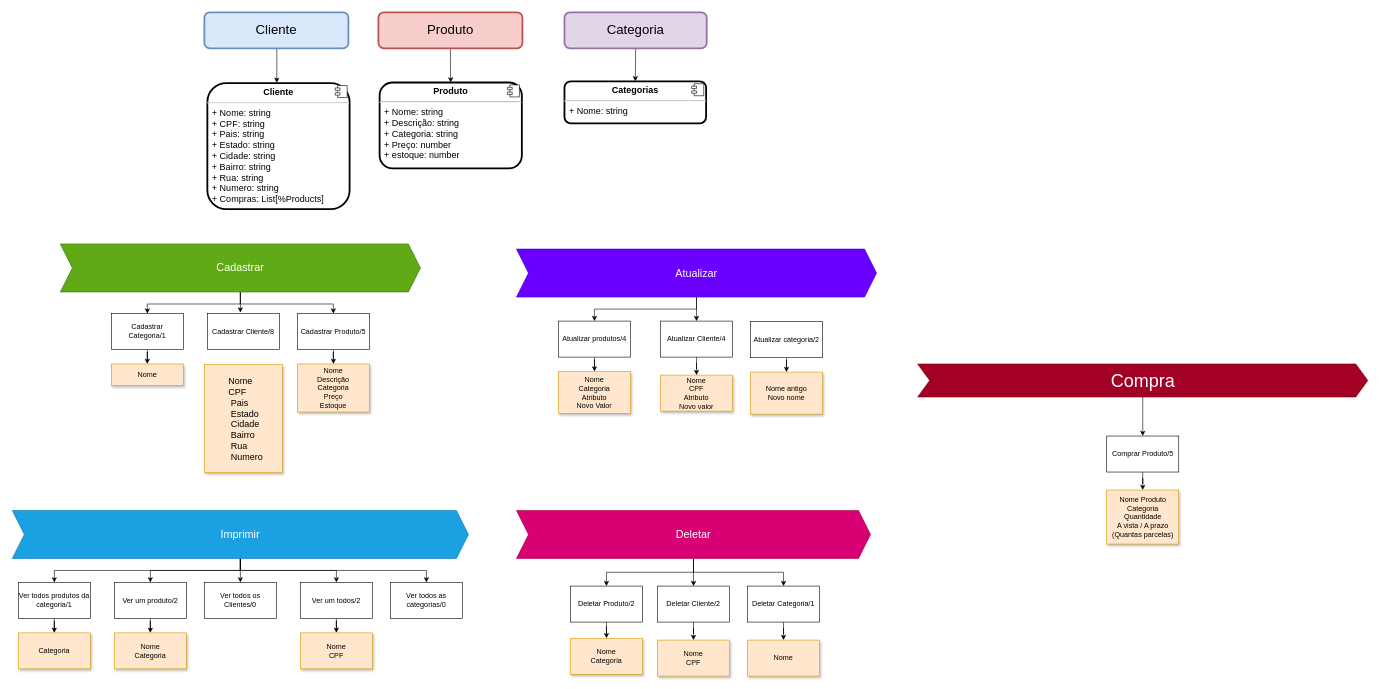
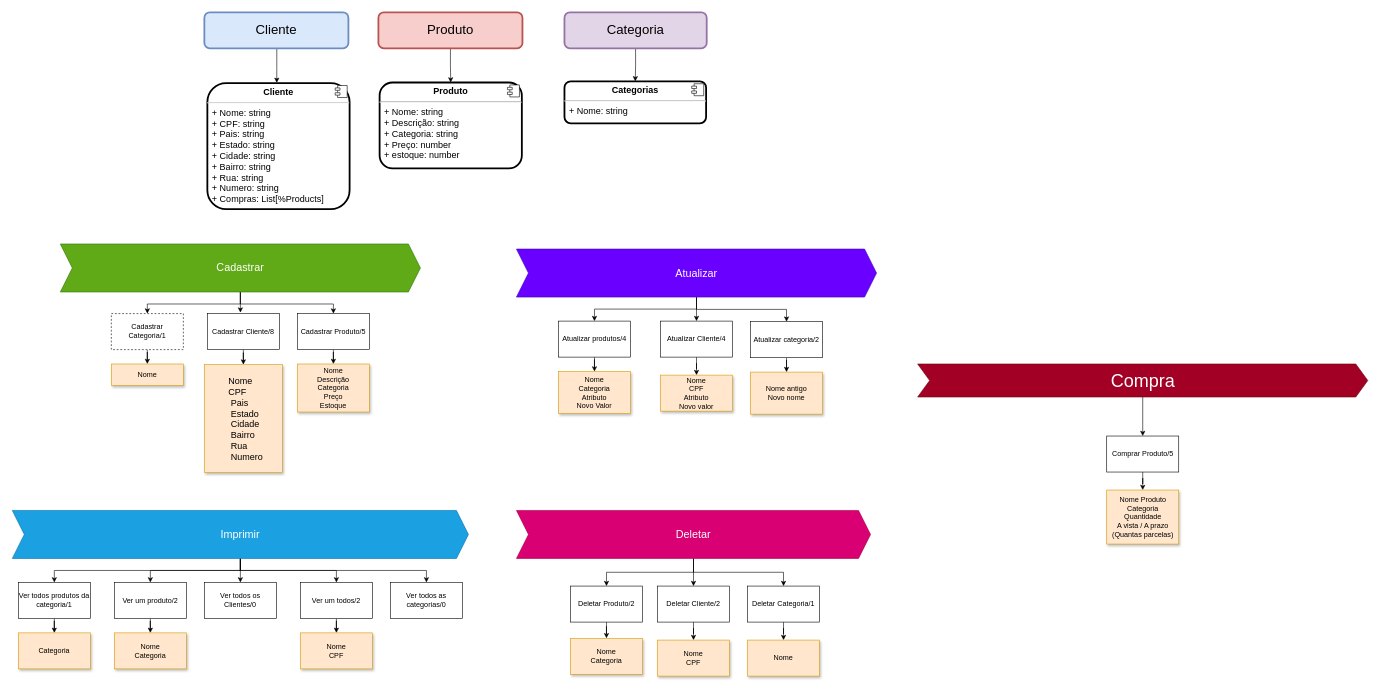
edge "Atualizar" -> "Atualizar categoria/2": added
node "Cadastrar Categoria/1": style solid -> dashed
edge "Cadastrar Cliente/8" -> "Nome CPF Pais Estado Cidade Bairro Rua Numero": added
